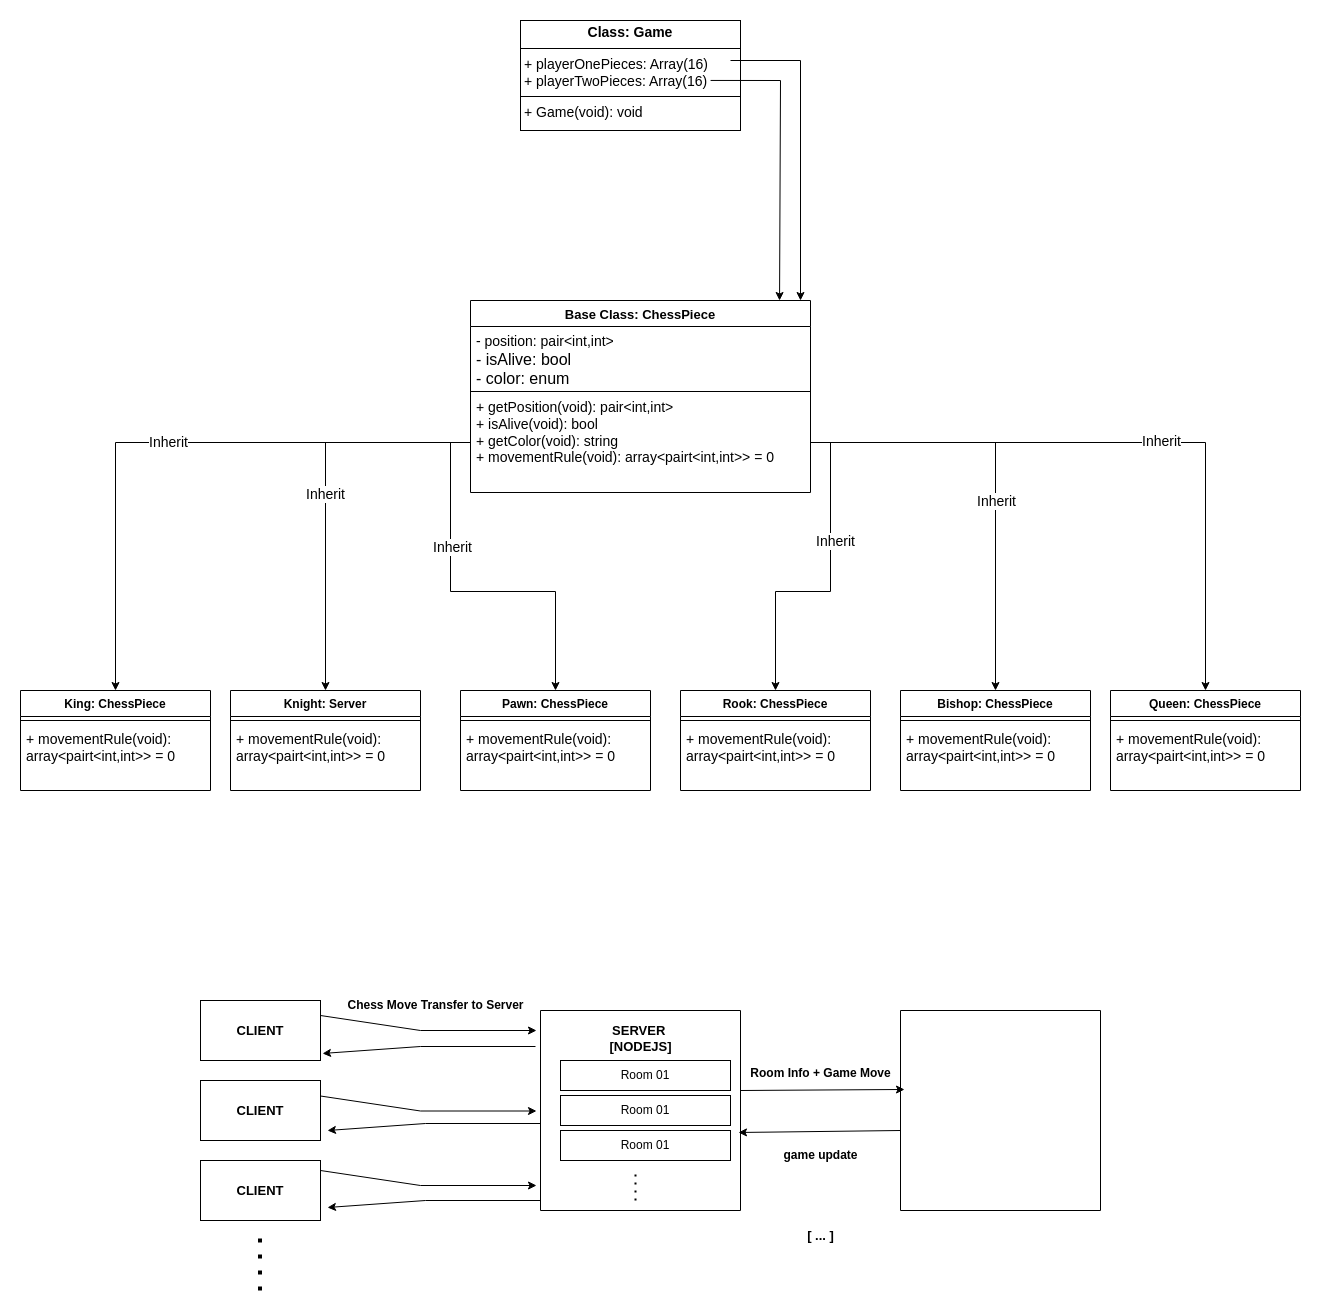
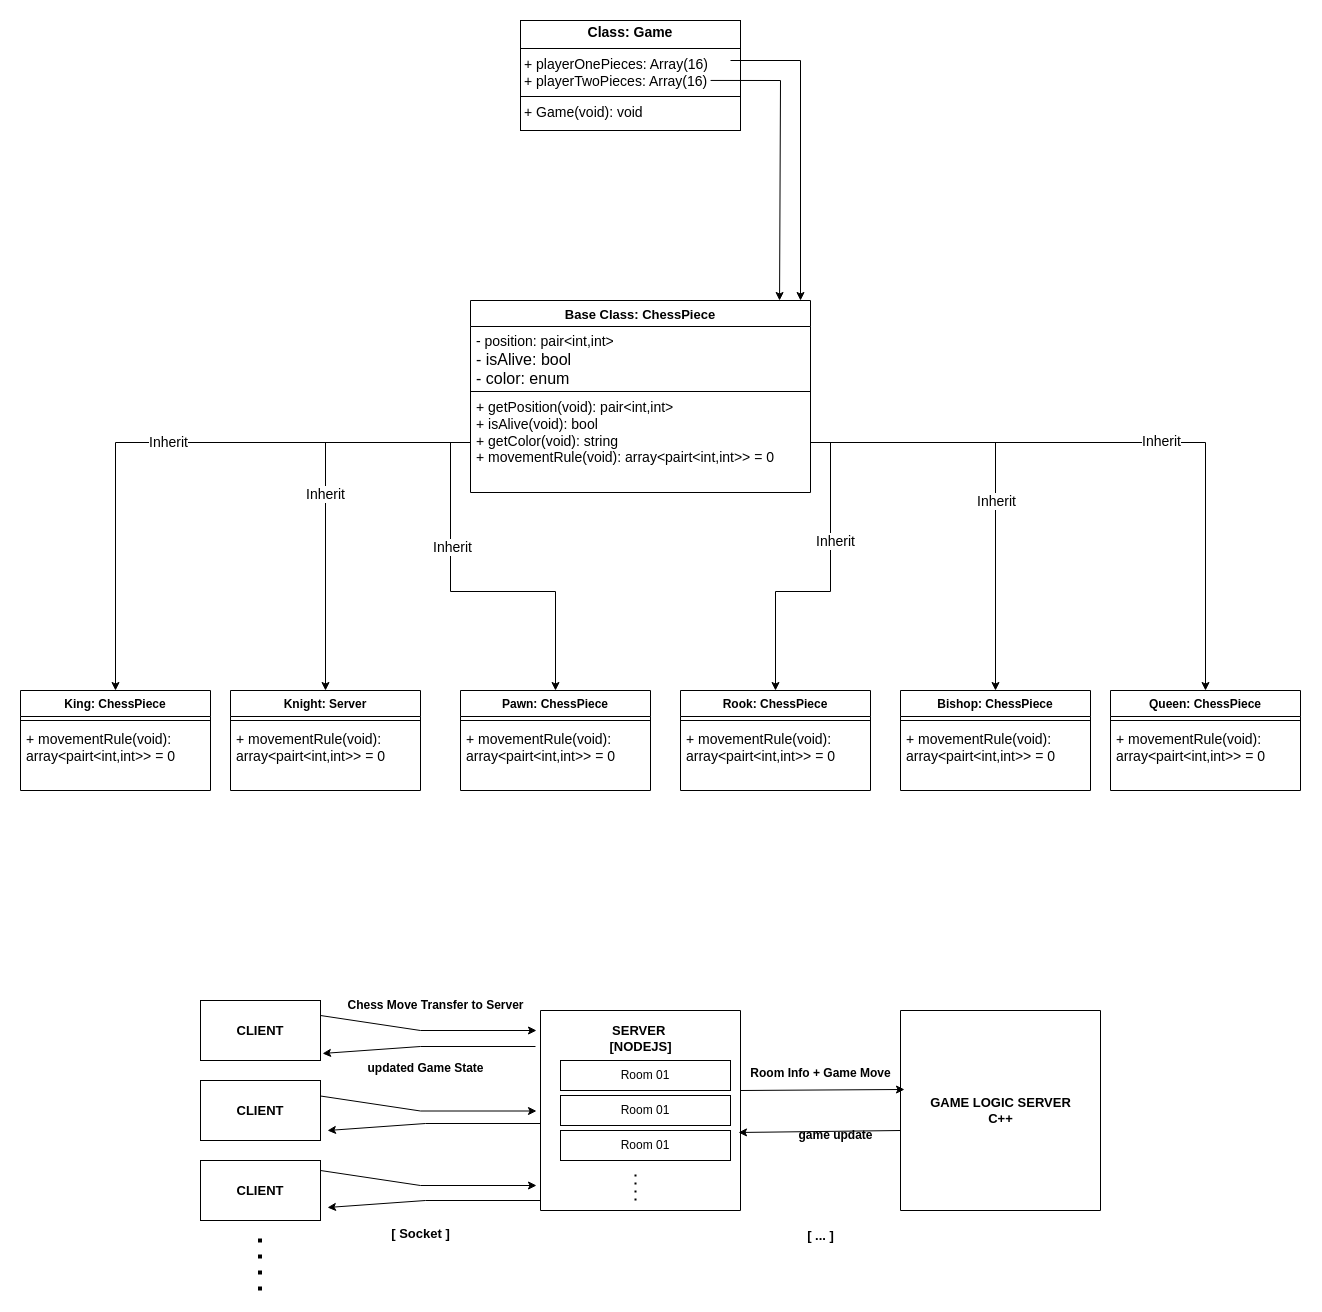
node "updated Game State": added
node "GAME LOGIC SERVER C++": added
node "game update": moved (821, 1156) -> (836, 1136)
node "[ Socket ]": added
